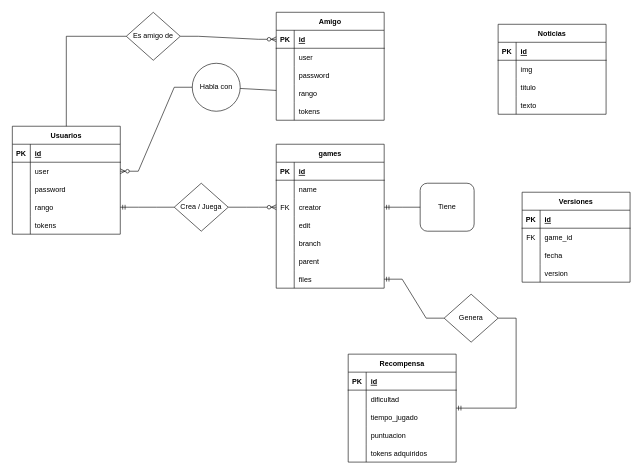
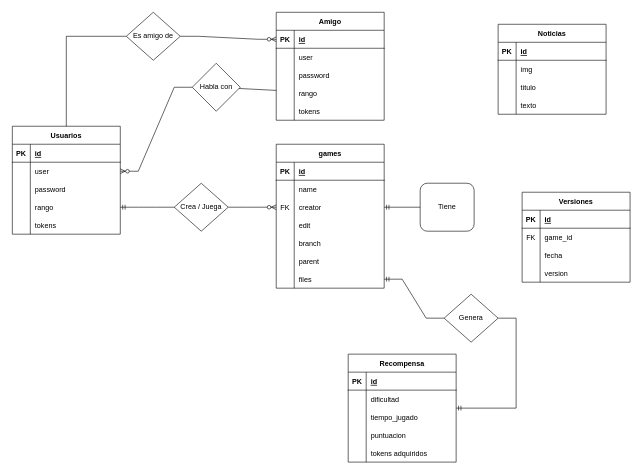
node "Habla con": shape ellipse -> diamond
